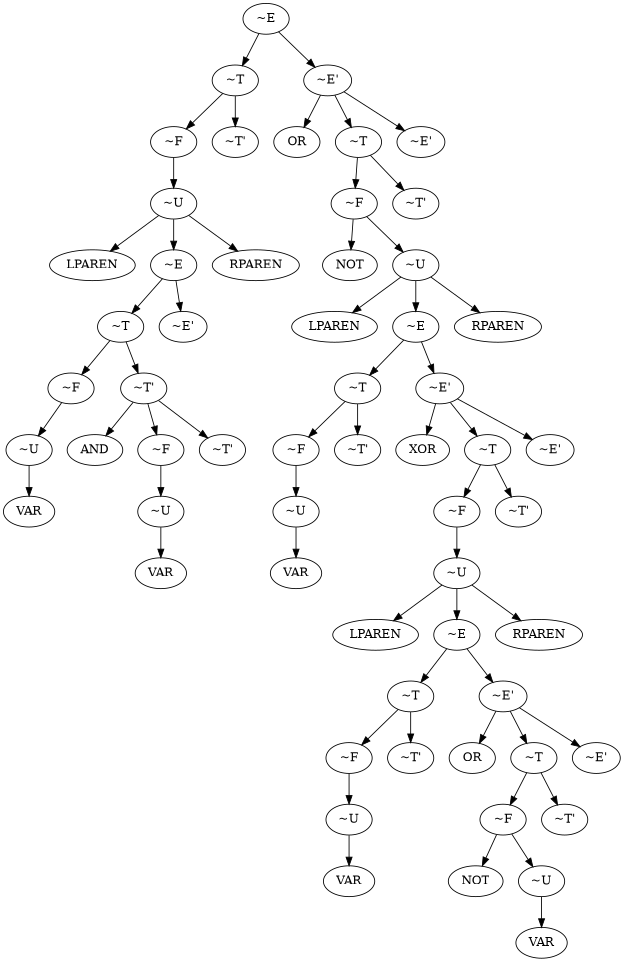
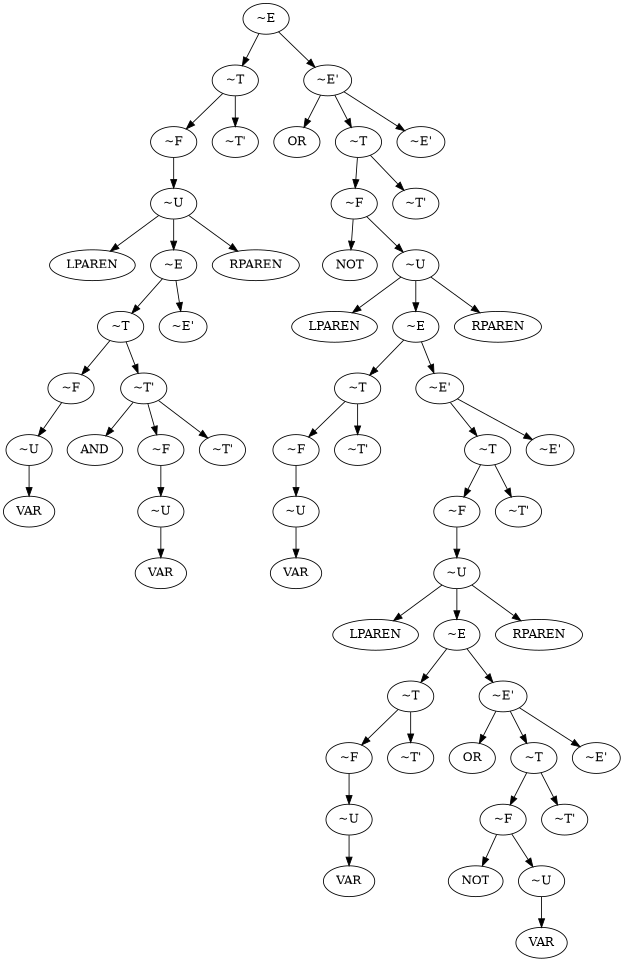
node "XOR": removed
